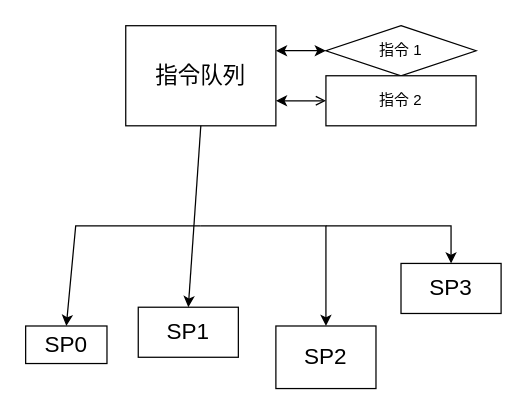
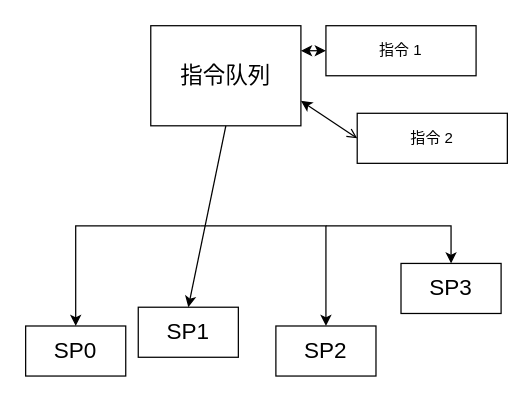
node "指令 1": shape diamond -> rectangle
node "指令队列": moved (201, 76) -> (226, 76)
node "指令 2": moved (401, 101) -> (432, 138)
node "SP0": size 81x38 -> 100x50
node "SP2": size 100x63 -> 100x50
